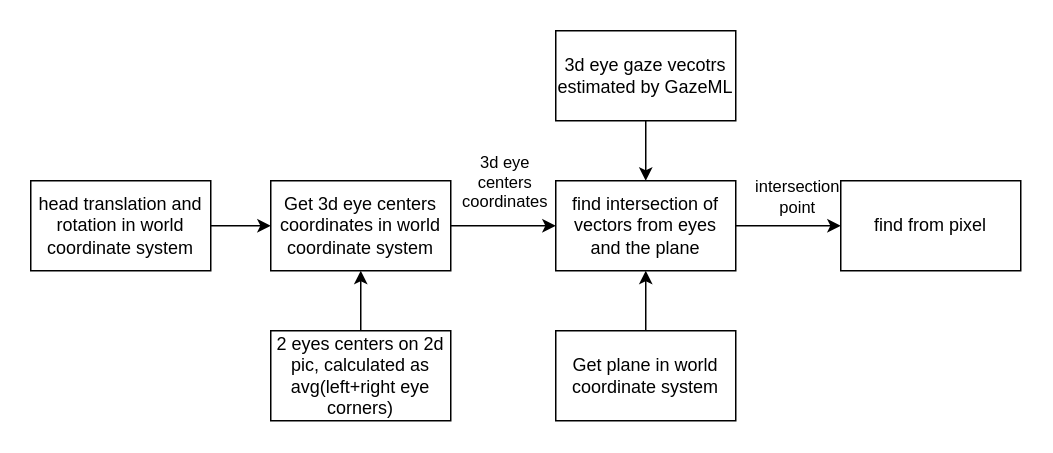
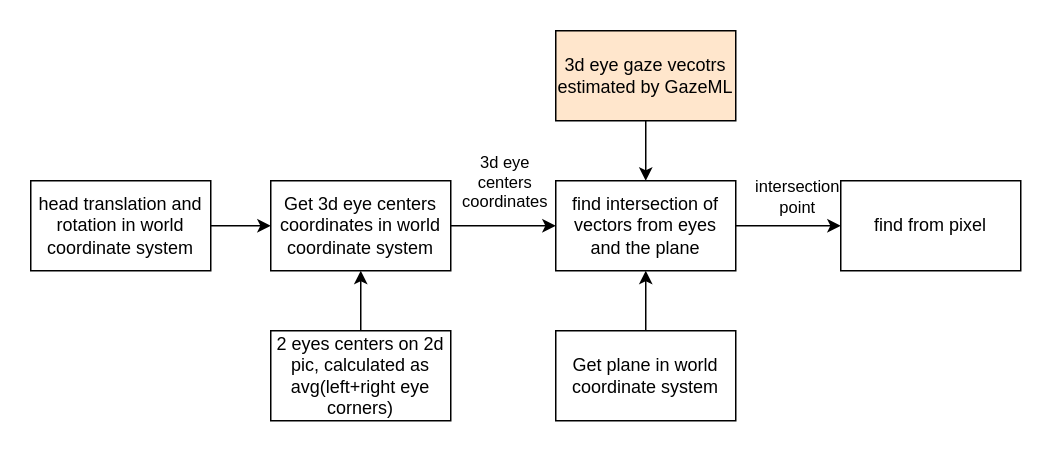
node "3d eye gaze vecotrs estimated by GazeML": fillcolor #ffffff -> #ffe6cc
